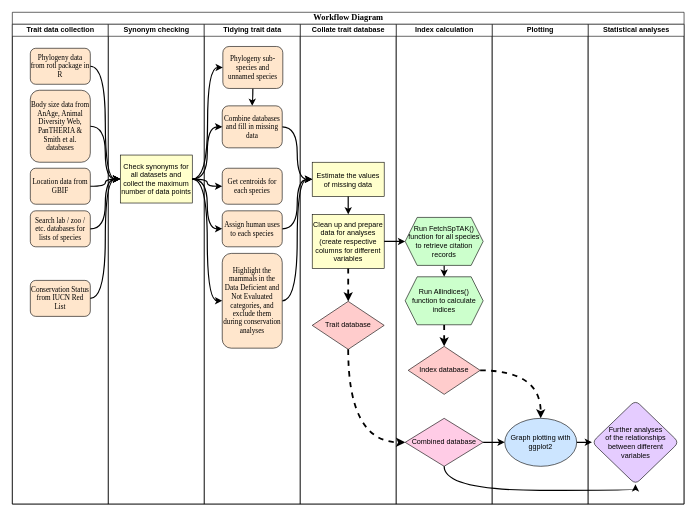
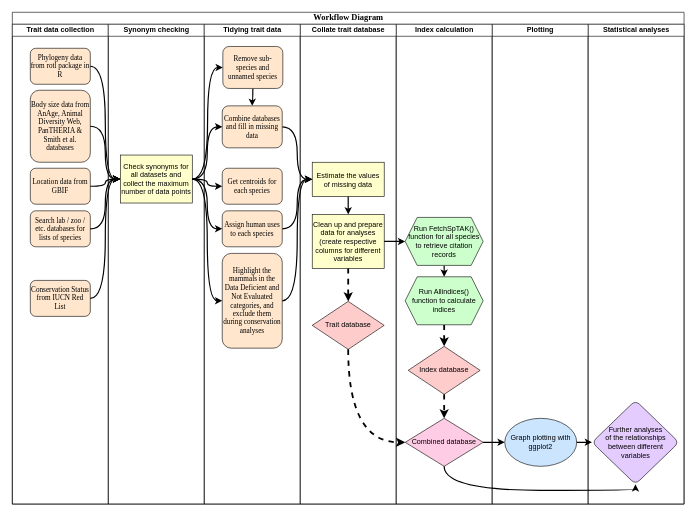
node "Phylogeny sub-species and unnamed species": label "Phylogeny sub-species and unnamed species" -> "Remove sub-species and unnamed species"
edge "Index database" -> "Graph plotting with ggplot2": now "Index database" -> "Combined database"
